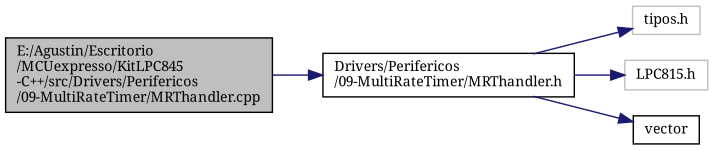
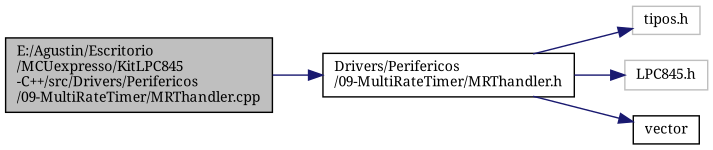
node "LPC815.h": label "LPC815.h" -> "LPC845.h"
